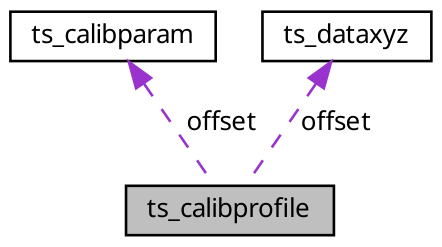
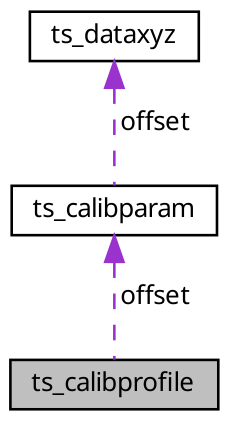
edge "ts_calibprofile" -> "ts_dataxyz": now "ts_calibparam" -> "ts_dataxyz"
